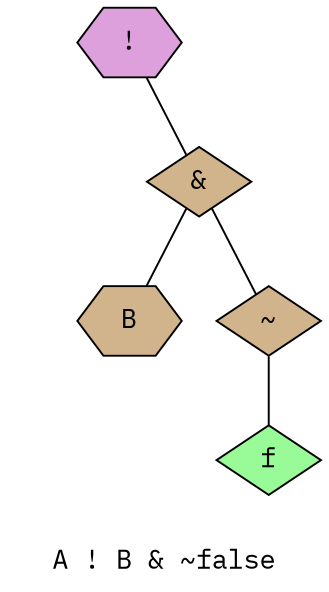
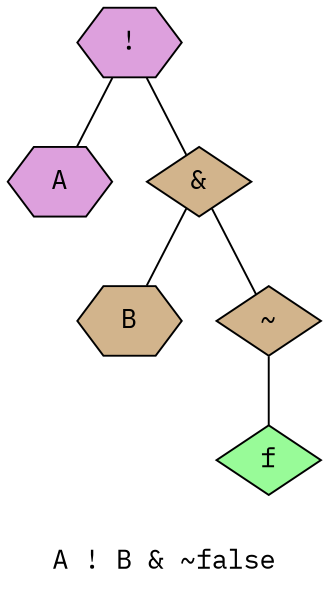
node "A": added
